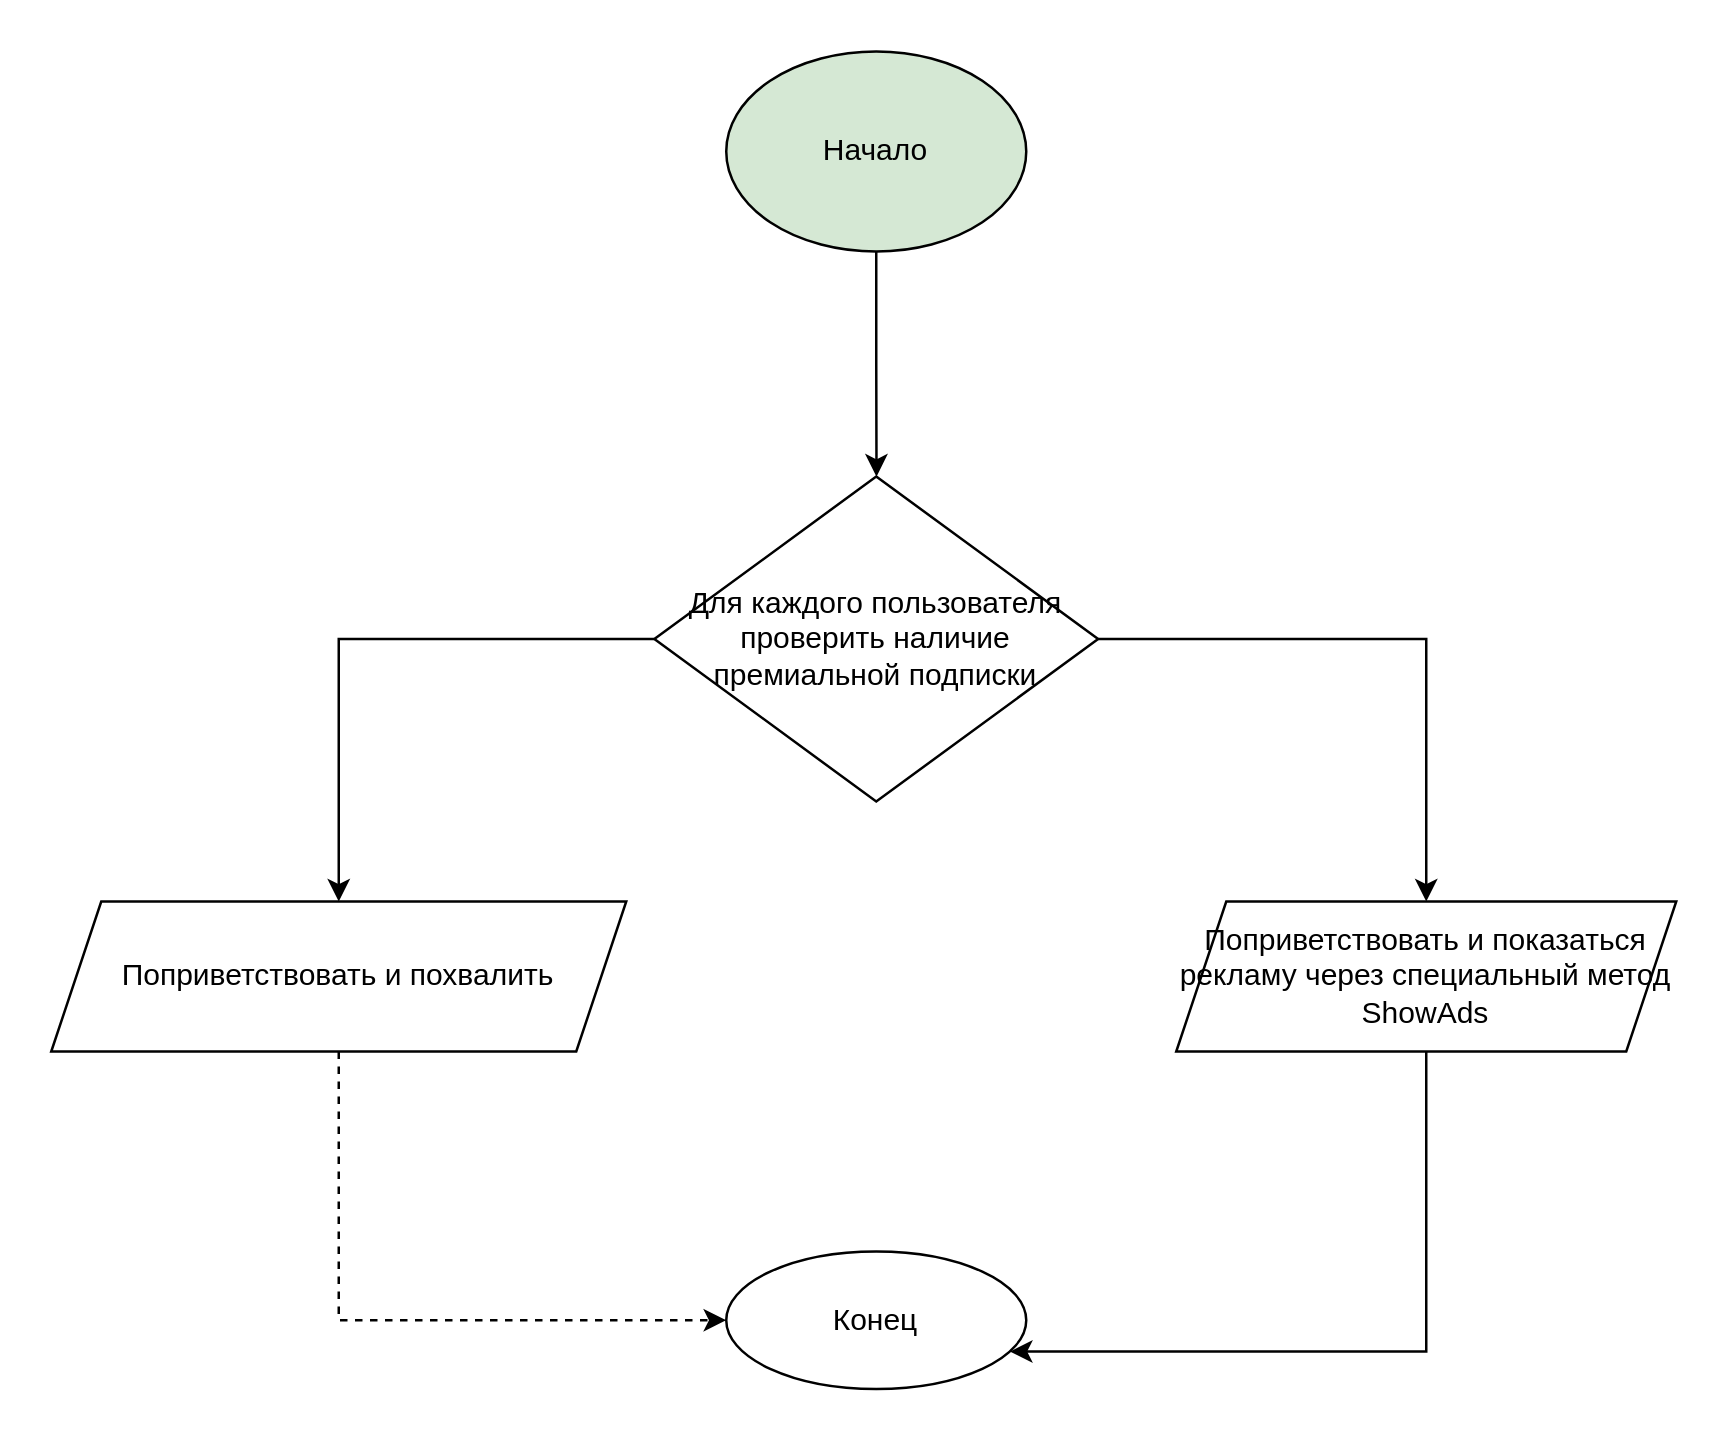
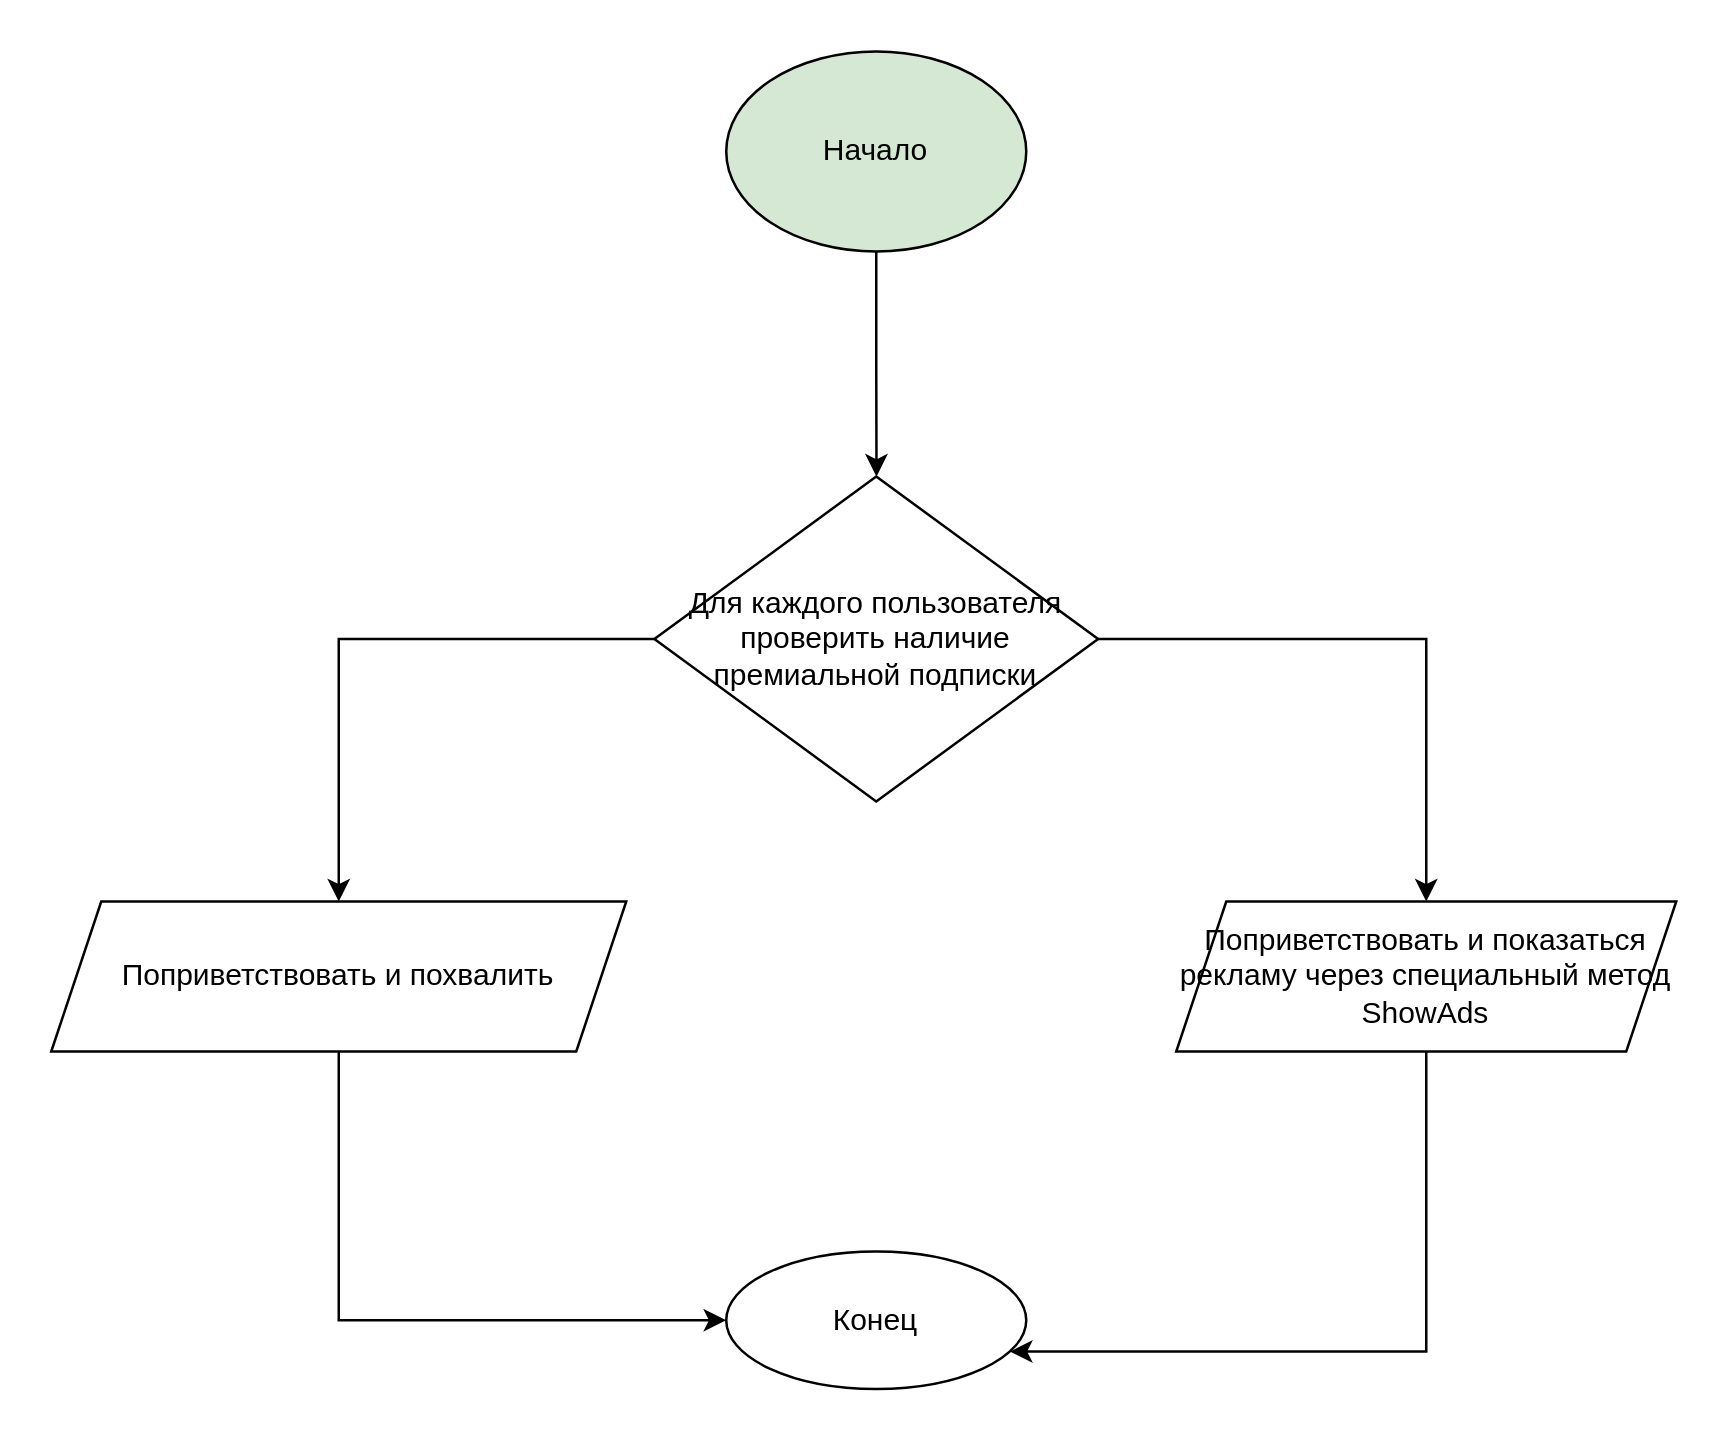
edge "Поприветствовать и похвалить" -> "Конец": style dashed -> solid
